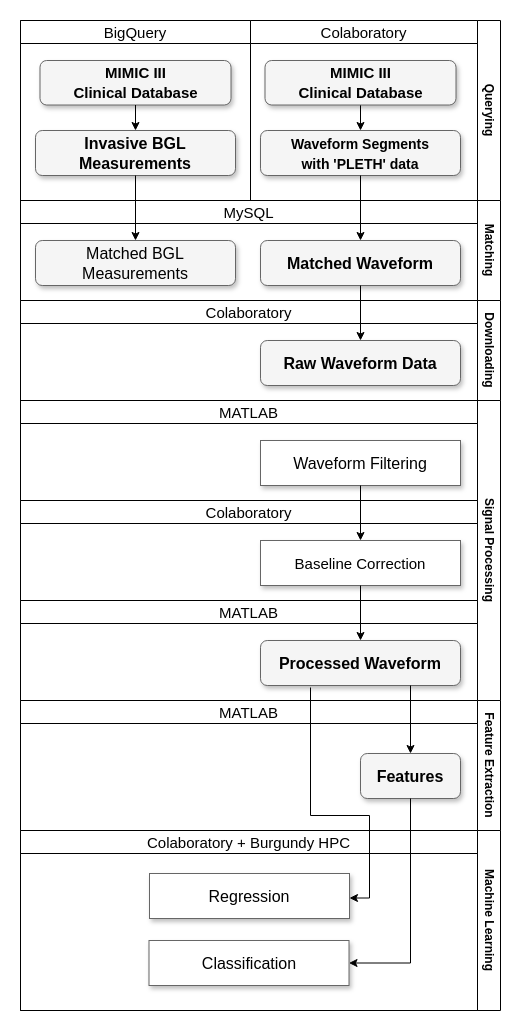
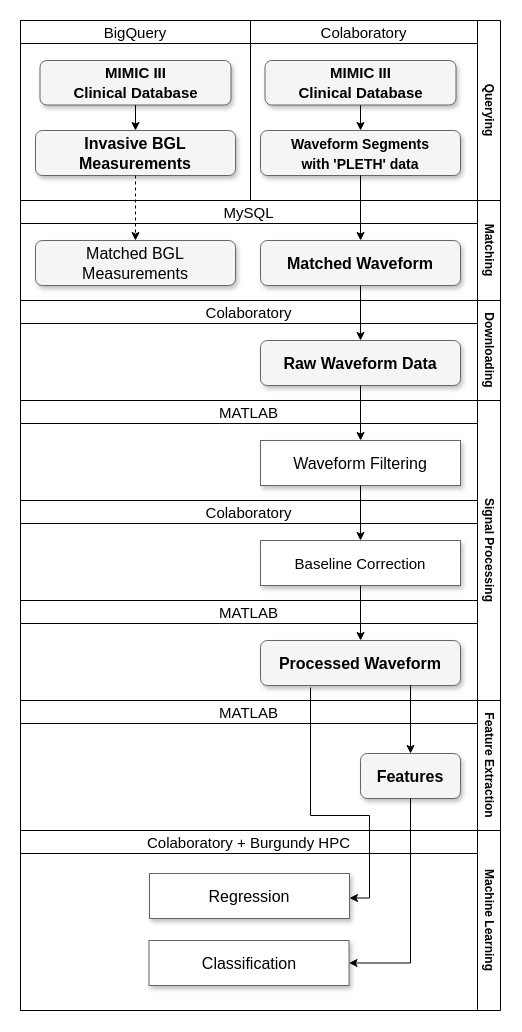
edge "Invasive BGL Measurements" -> "Matched BGL Measurements": style solid -> dashed
edge "Raw Waveform Data" -> "Waveform Filtering": added
